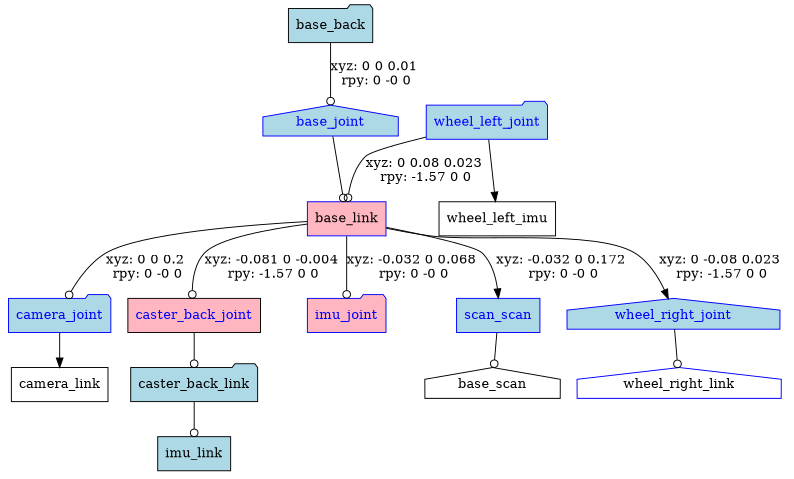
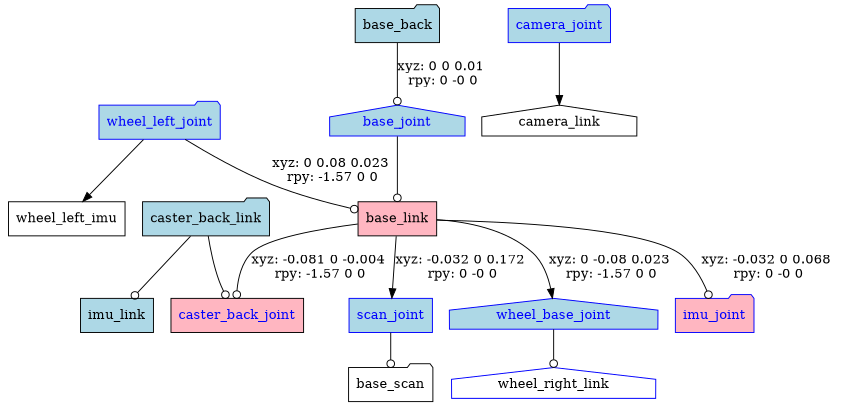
node "base_link": color blue -> black
edge "base_link" -> "camera_joint": removed, label "xyz: 0 0 0.2 rpy: 0 -0 0"
node "scan_scan": label "scan_scan" -> "scan_joint"
node "wheel_right_joint": label "wheel_right_joint" -> "wheel_base_joint"
edge "caster_back_joint" -> "caster_back_link": reversed
node "camera_link": shape box -> house
node "base_scan": shape house -> folder
